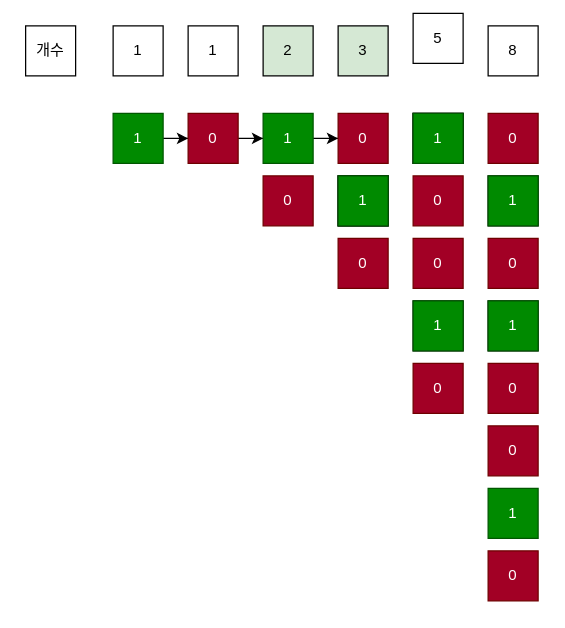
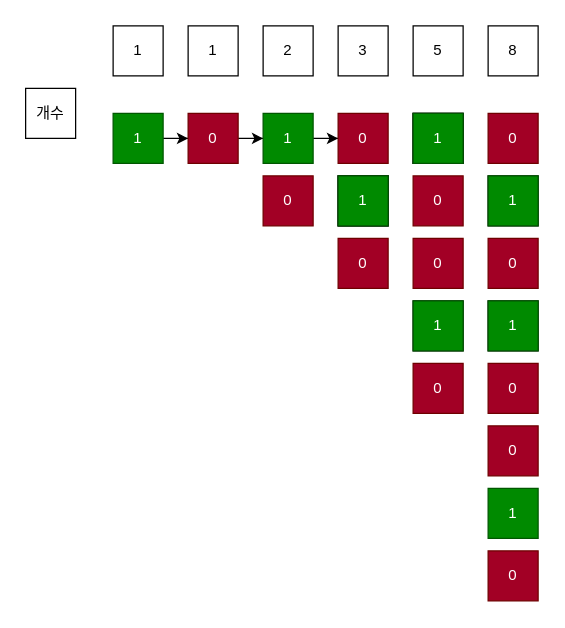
node "5": moved (438, 38) -> (438, 51)
node "개수": moved (51, 51) -> (51, 113)
node "2": fillcolor #d5e8d4 -> #ffffff
node "3": fillcolor #d5e8d4 -> #ffffff
